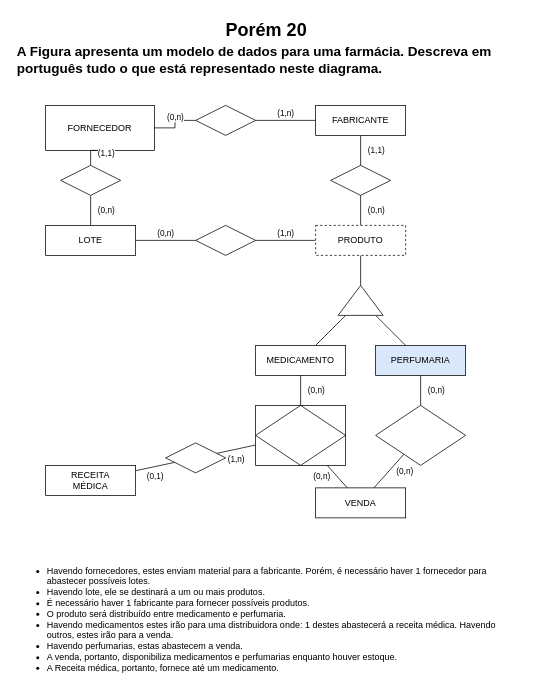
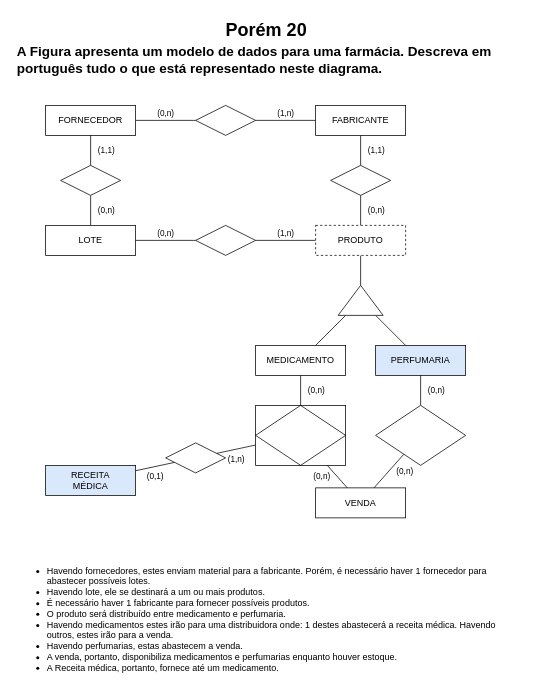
node "FORNECEDOR": size 109x45 -> 90x30
node "RECEITA MÉDICA": fillcolor #ffffff -> #dae8fc
